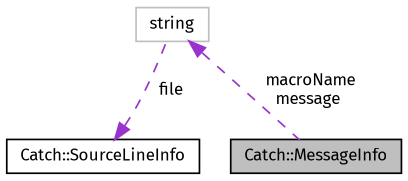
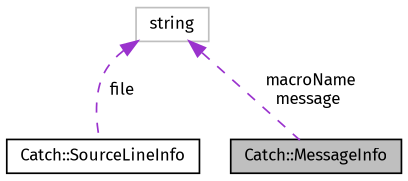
edge "string" -> "Catch::SourceLineInfo": reversed
